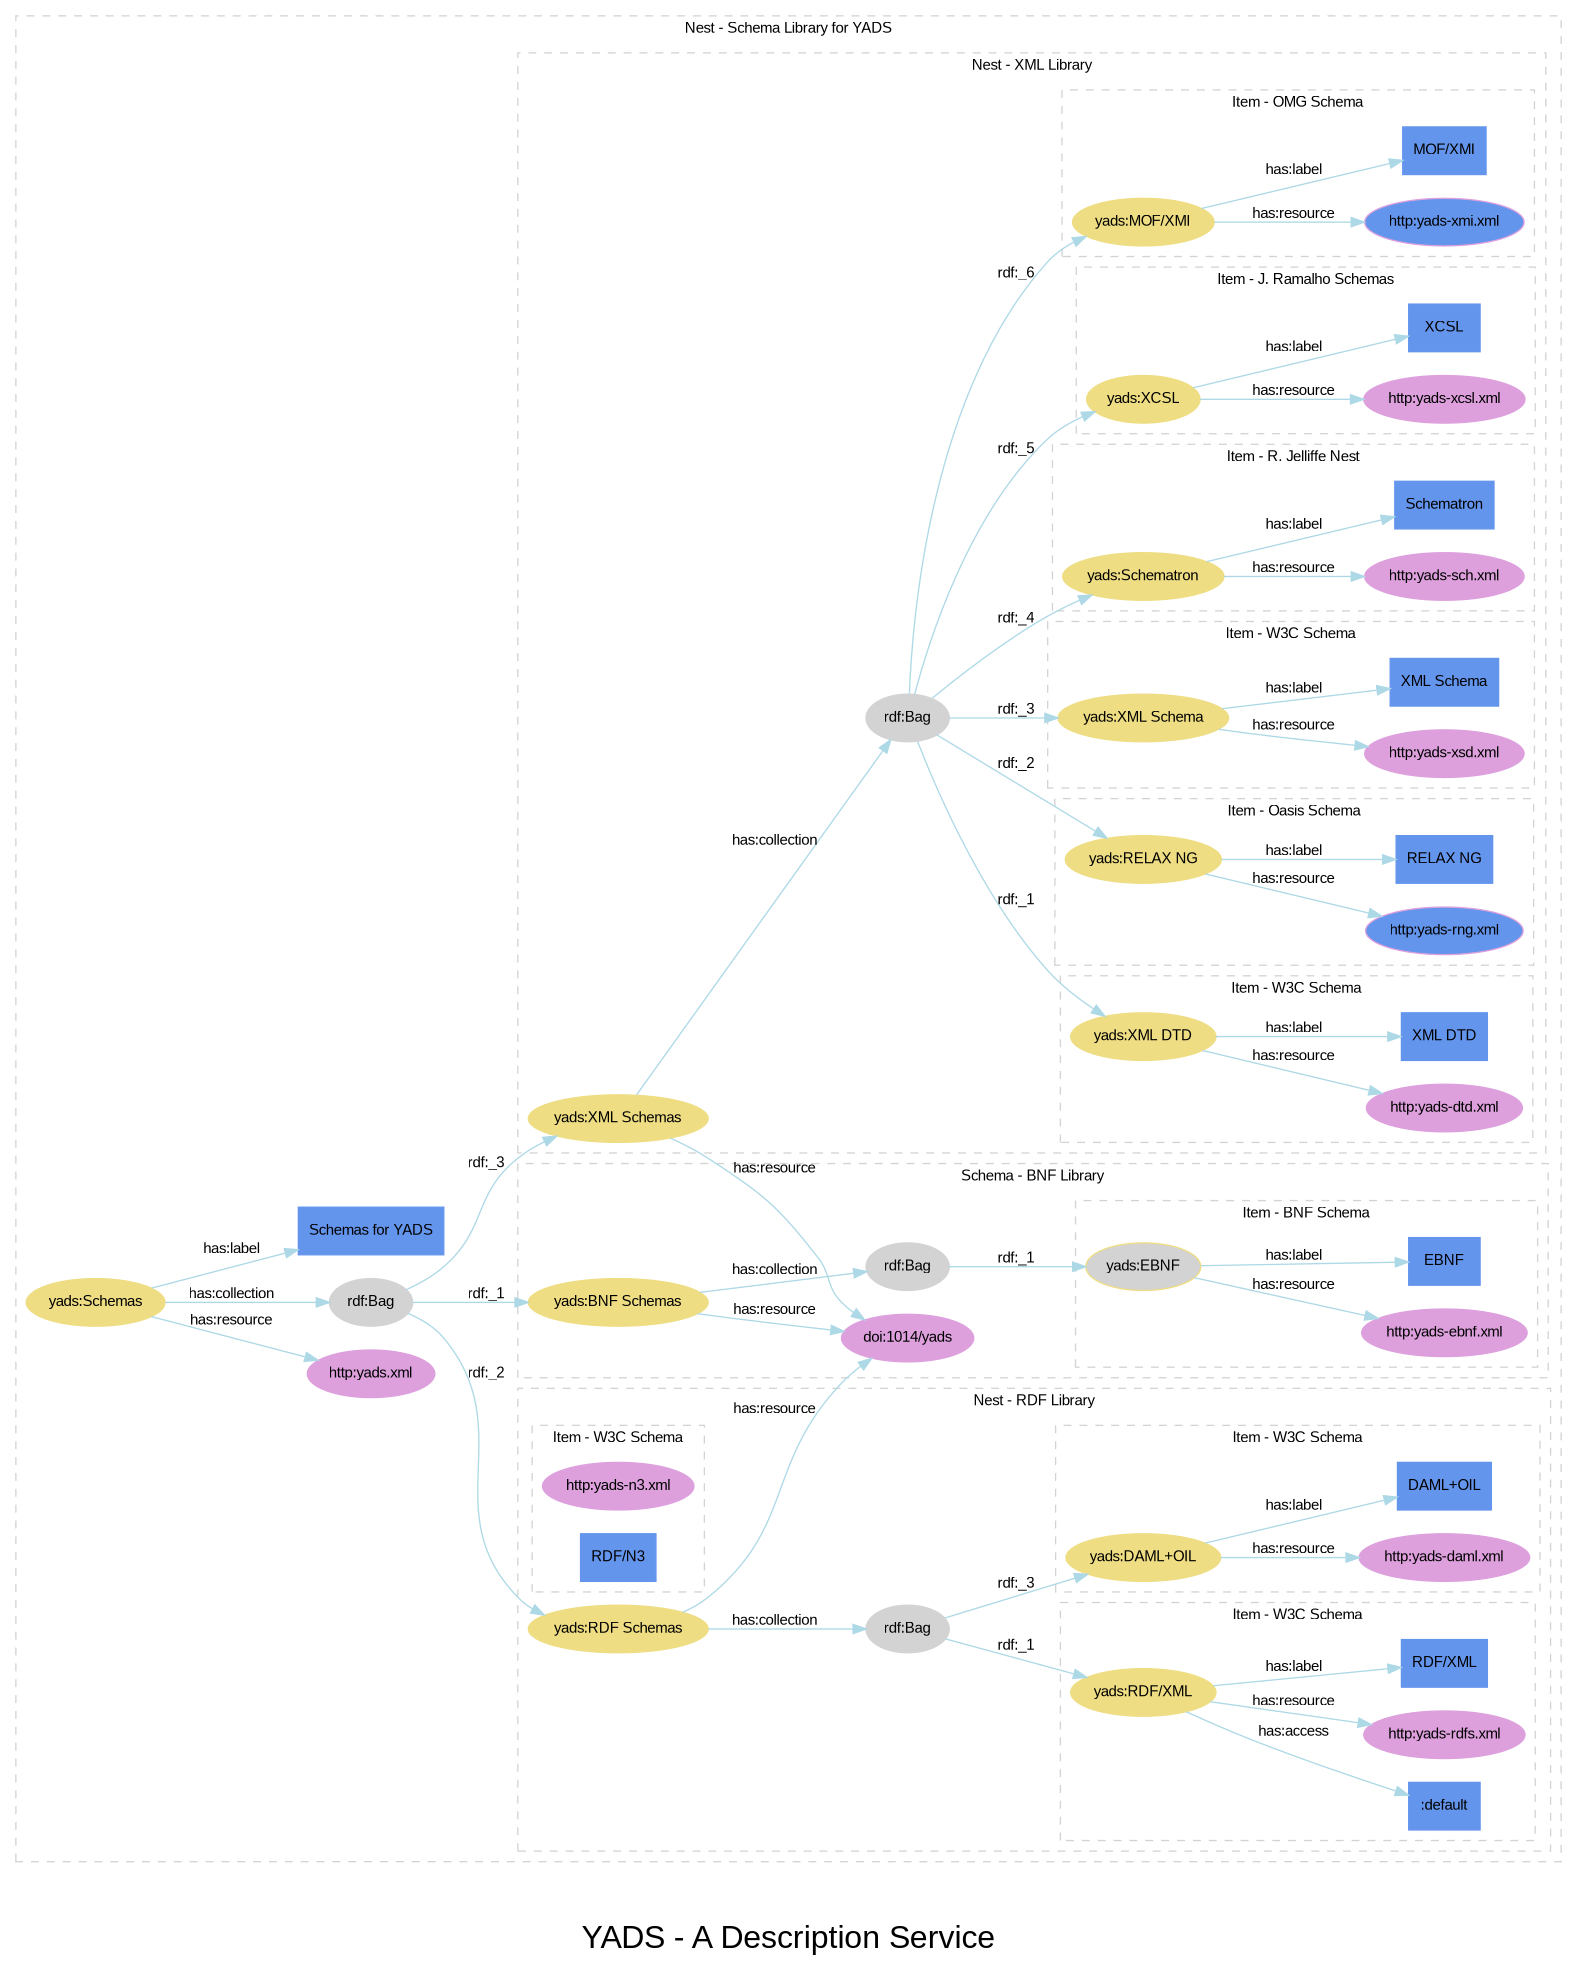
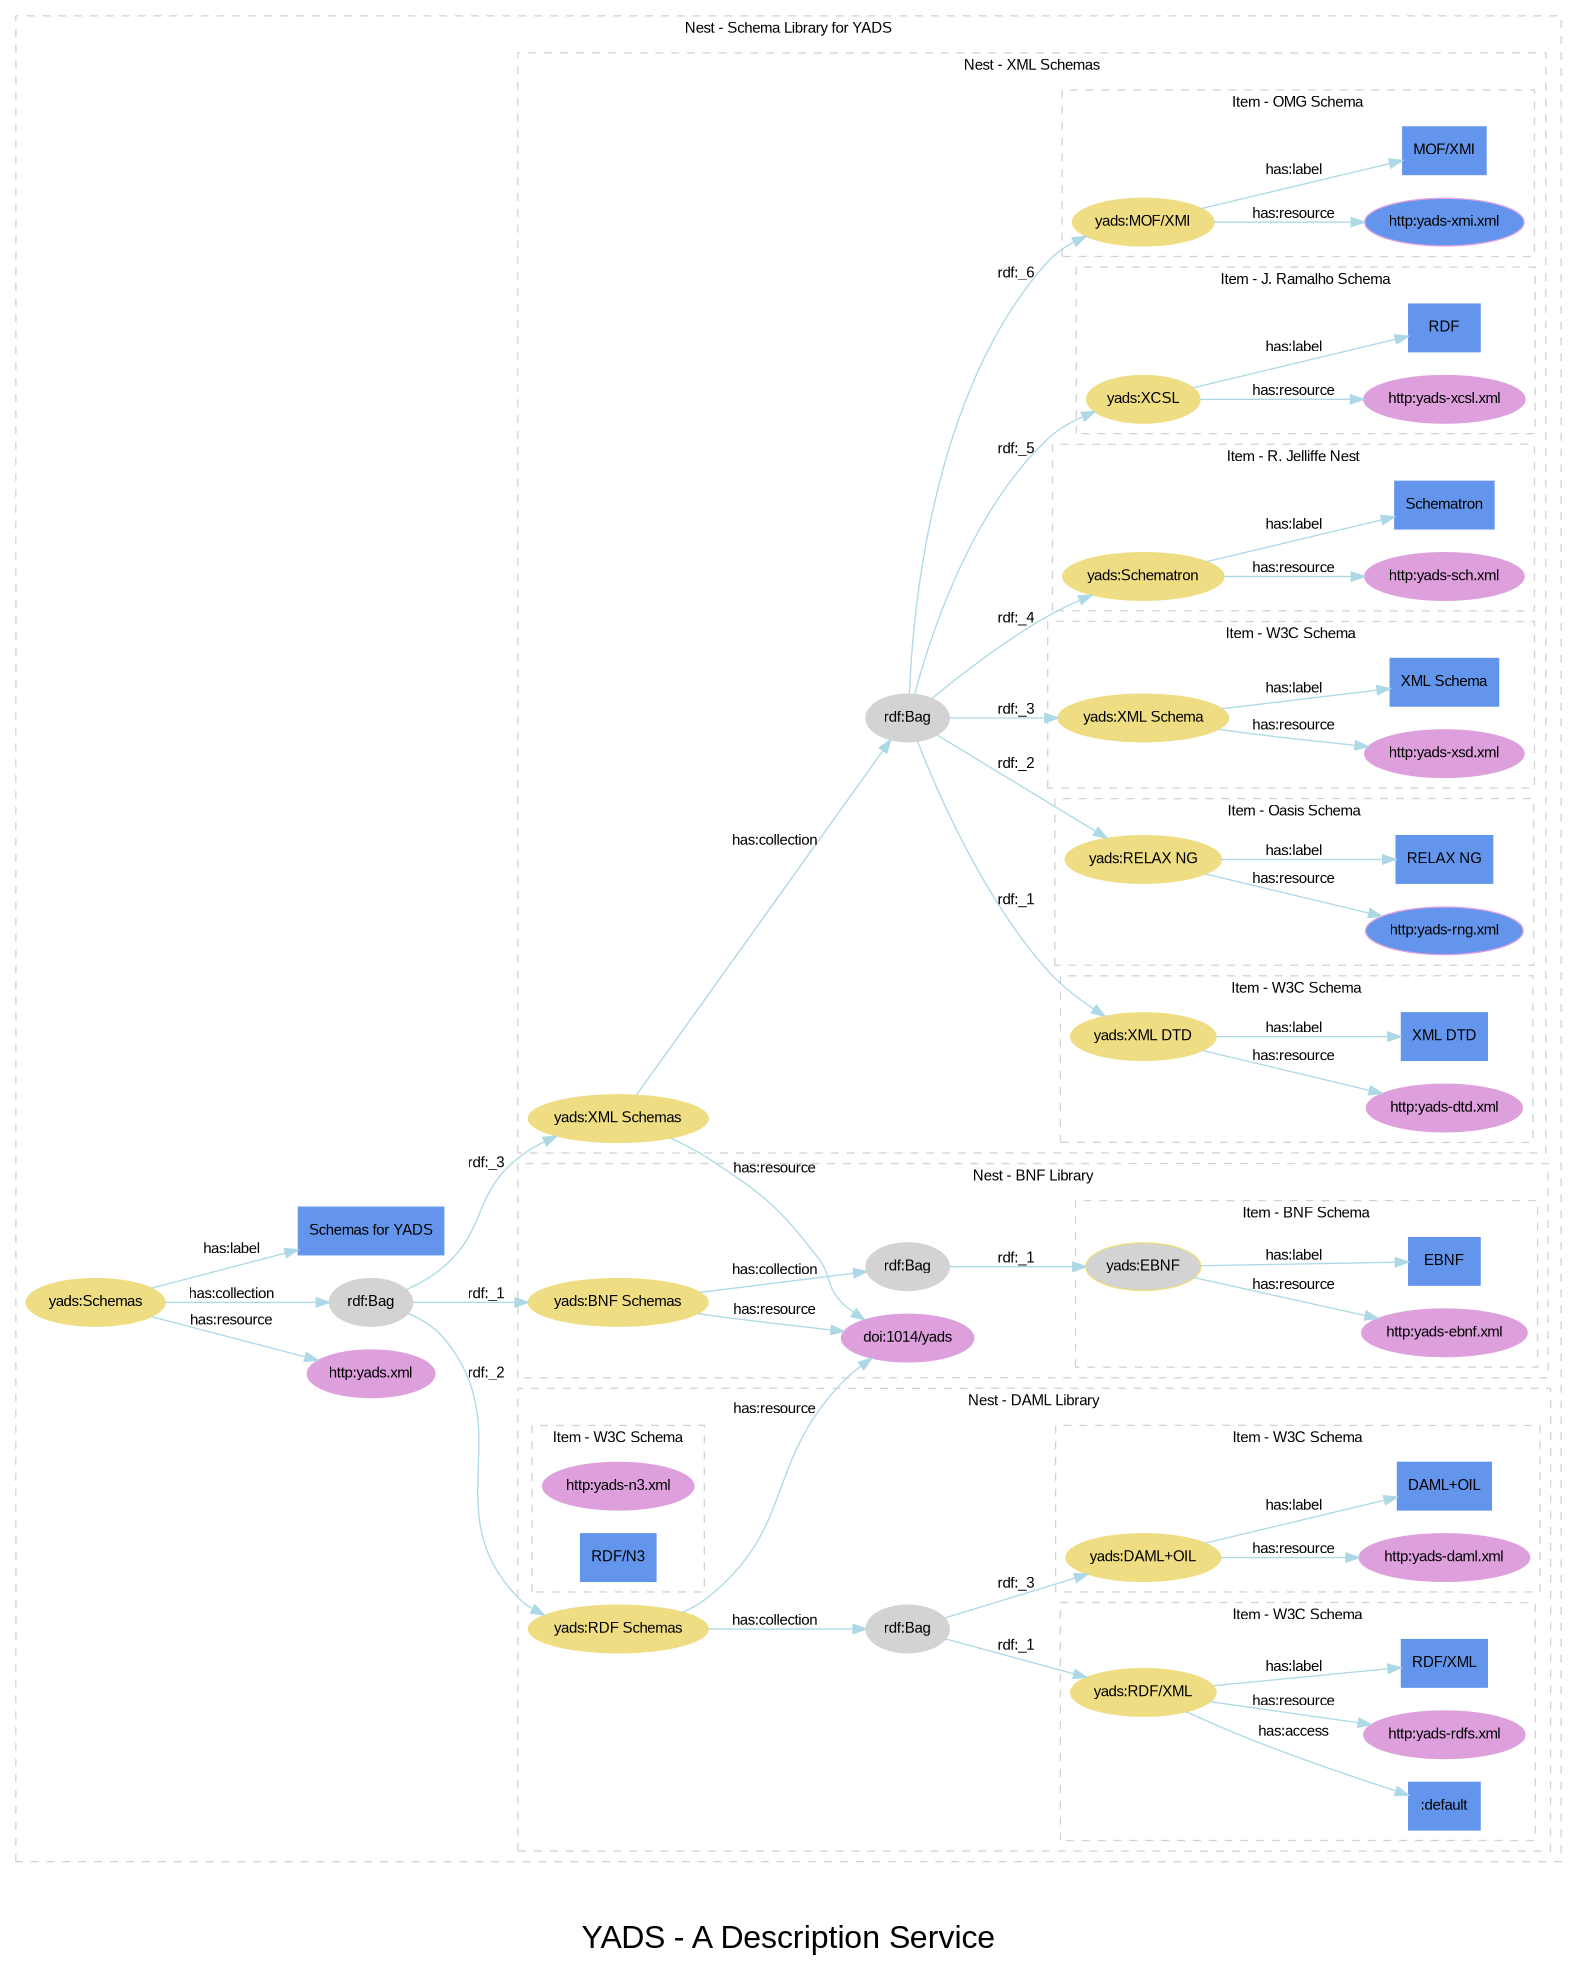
cluster "Nest - XML Library": label "Nest - XML Library" -> "Nest - XML Schemas"
cluster "Item - J. Ramalho Schemas": label "Item - J. Ramalho Schemas" -> "Item - J. Ramalho Schema"
node "XCSL": label "XCSL" -> "RDF"
cluster "Schema - BNF Library": label "Schema - BNF Library" -> "Nest - BNF Library"
cluster "Nest - RDF Library": label "Nest - RDF Library" -> "Nest - DAML Library"
